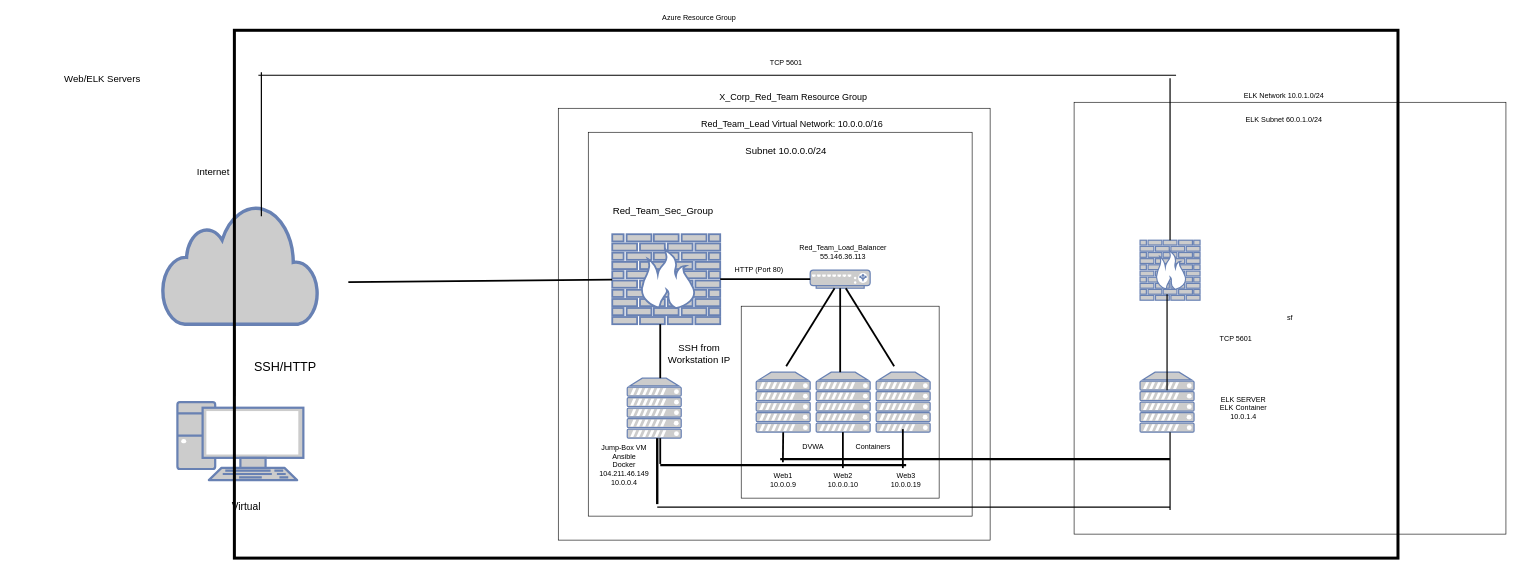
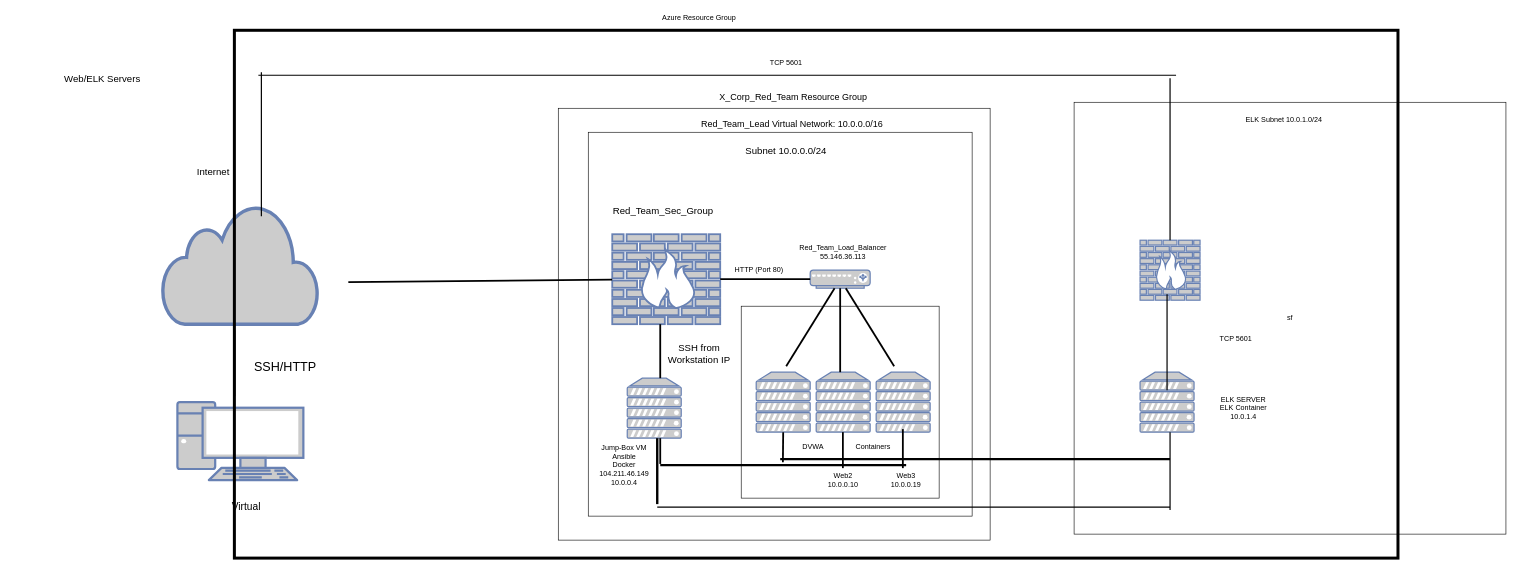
node "ELK Network 10.0.1.0/24": removed
node "ELK Subnet 60.0.1.0/24": label "ELK Subnet 60.0.1.0/24" -> "ELK Subnet 10.0.1.0/24"
node "Web1 10.0.0.9": removed
